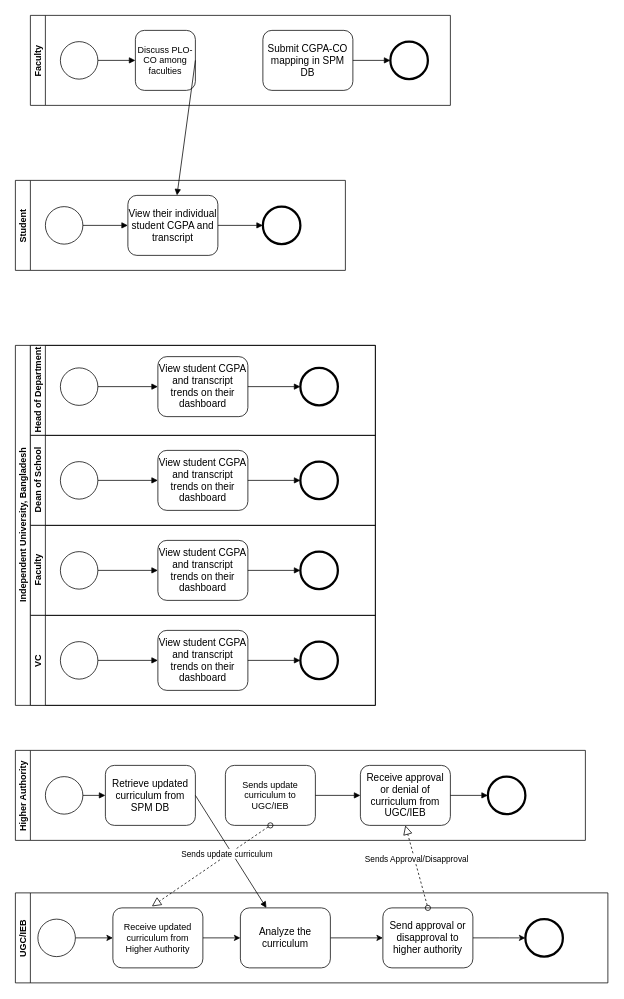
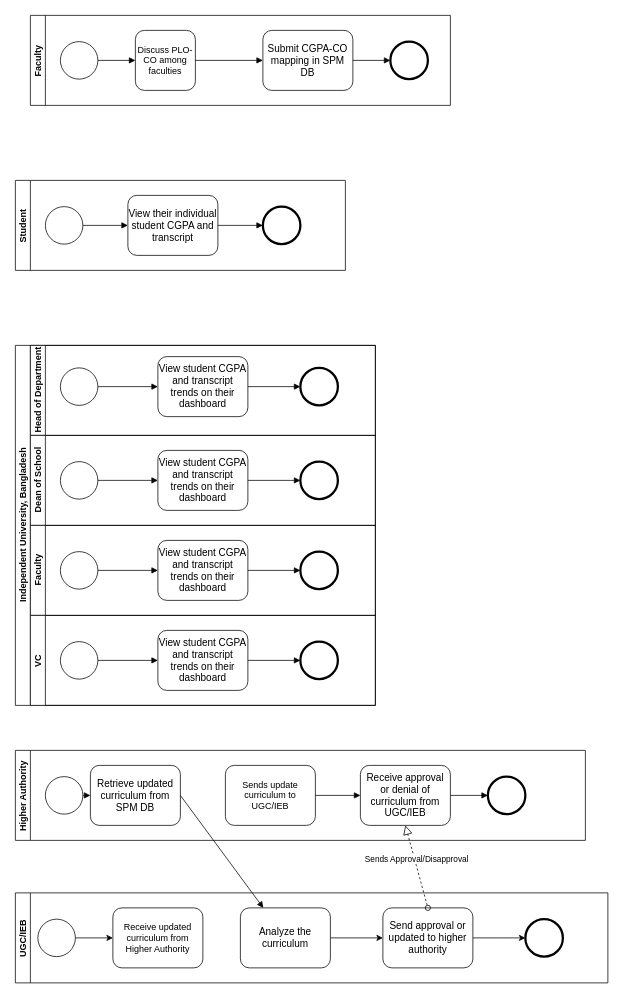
edge "Discuss PLO-CO among faculties" -> "View their individual student CGPA and transcript": now "Discuss PLO-CO among faculties" -> "Submit CGPA-CO mapping in SPM DB"
node "Retrieve updated curriculum from SPM DB": moved (150, 795) -> (135, 795)
edge "Sends update curriculum to UGC/IEB" -- "Receive updated curriculum from Higher Authority": removed, label "Sends update curriculum"
edge "Receive updated curriculum from Higher Authority" -> "Analyze the curriculum": removed
node "Send approval or disapproval to higher authority": label "Send approval or disapproval to higher authority" -> "Send approval or updated to higher authority"
